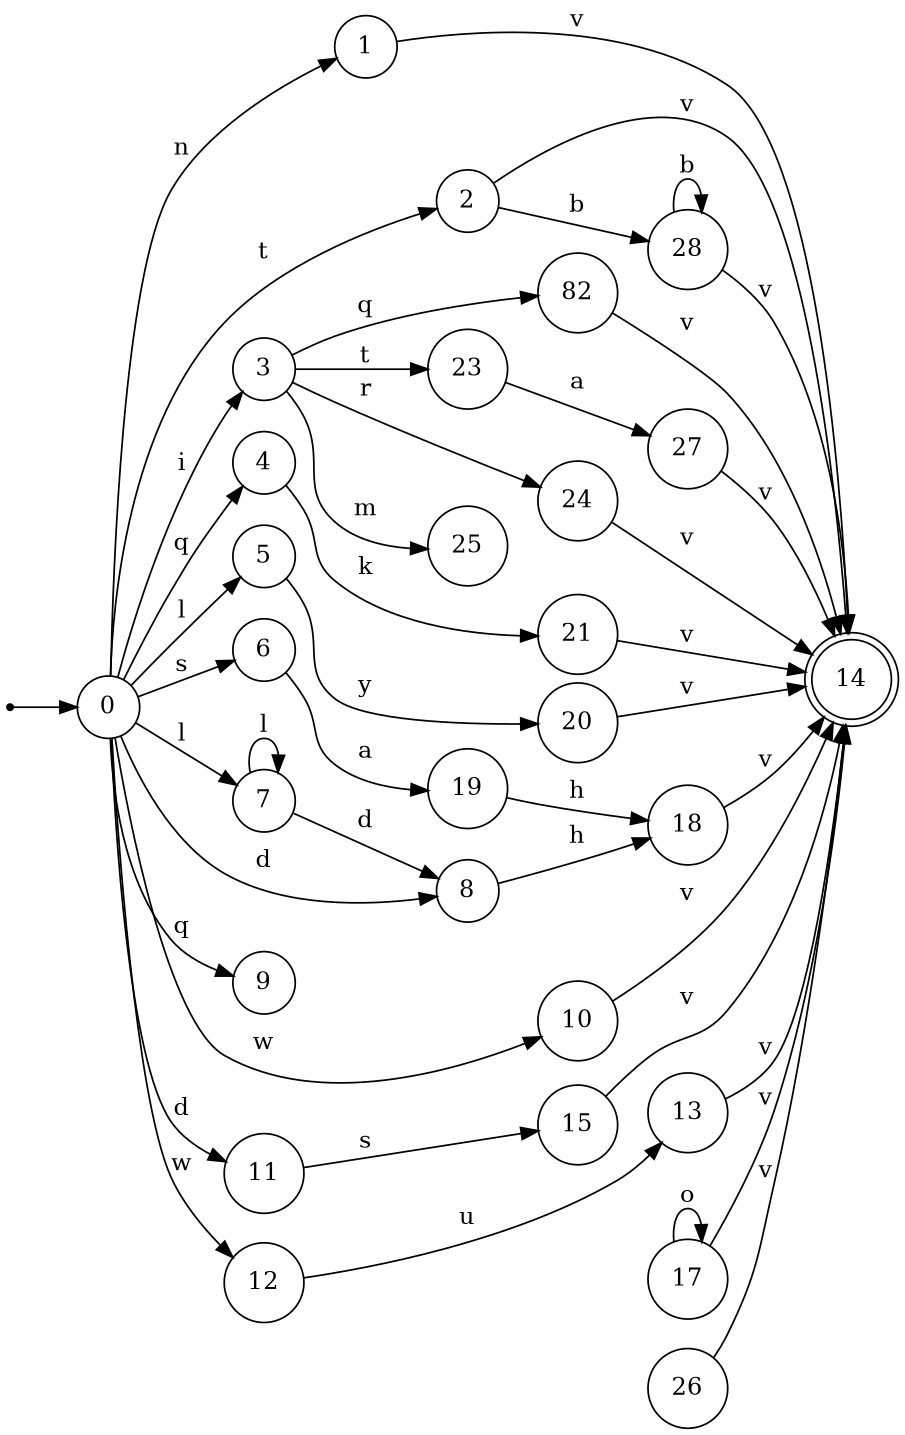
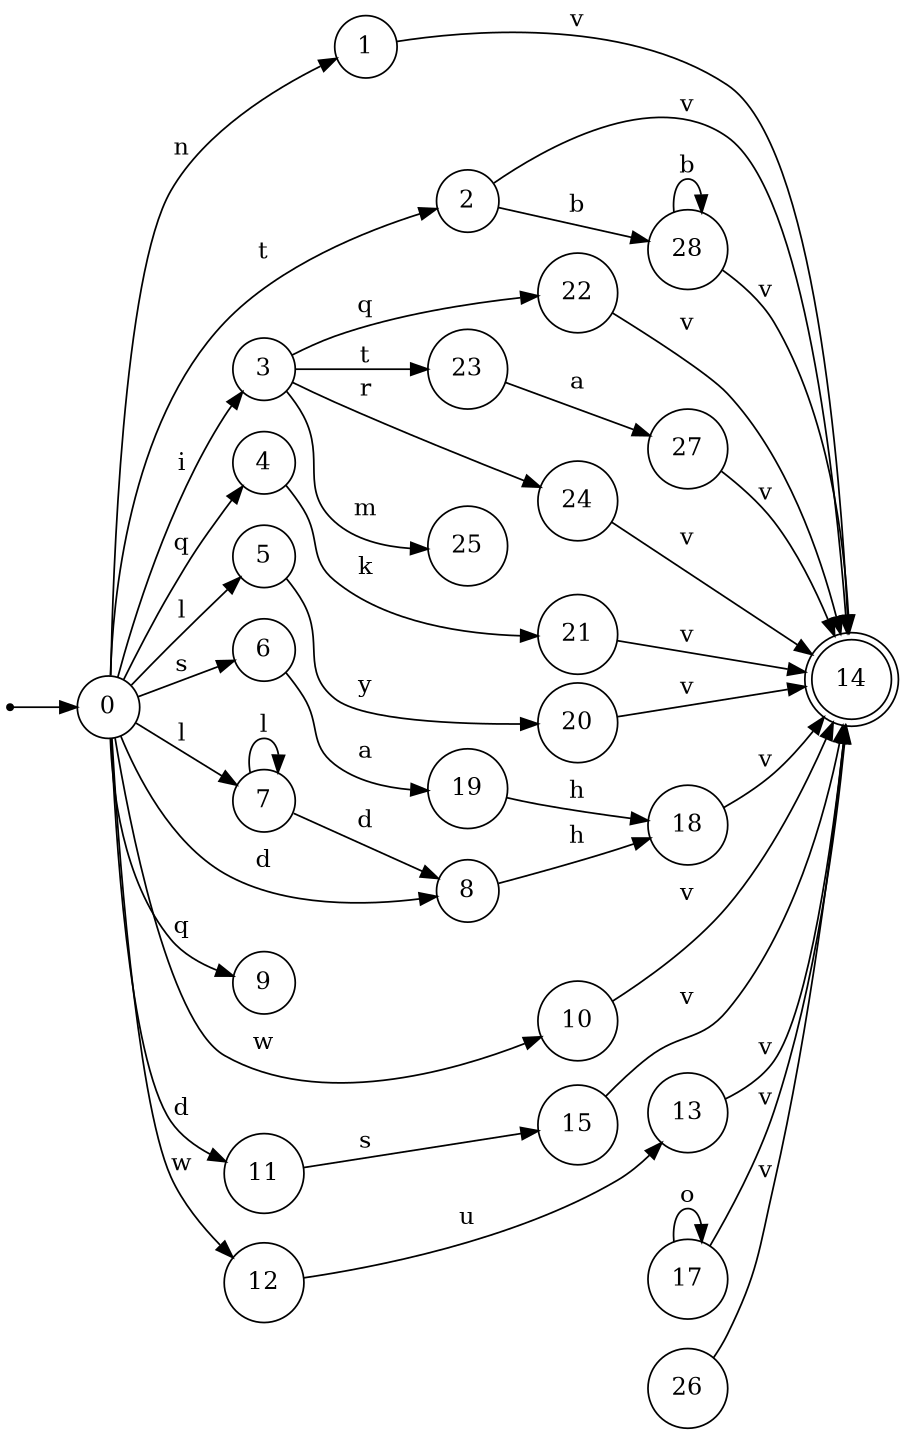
node "82": label "82" -> "22"
